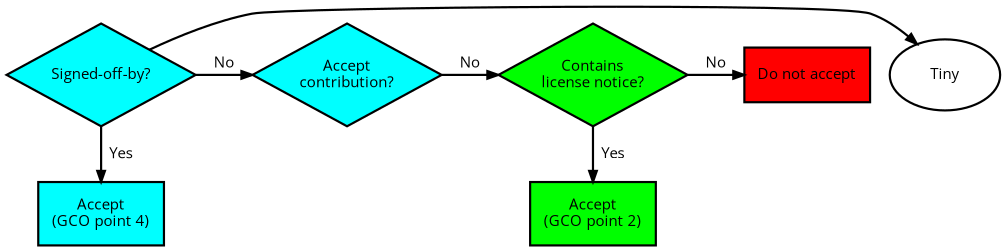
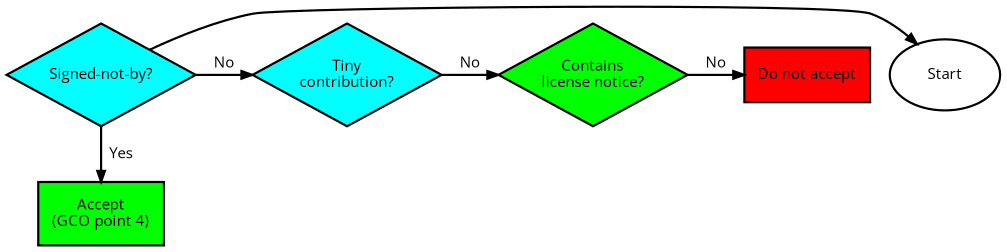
node "Signed-off-by?": label "Signed-off-by?" -> "Signed-not-by?"
node "Accept contribution?": label "Accept contribution?" -> "Tiny contribution?"
node "Tiny": label "Tiny" -> "Start"
node "Accept (GCO point 4)": fillcolor cyan -> lime
node "Accept (GCO point 2)": removed
